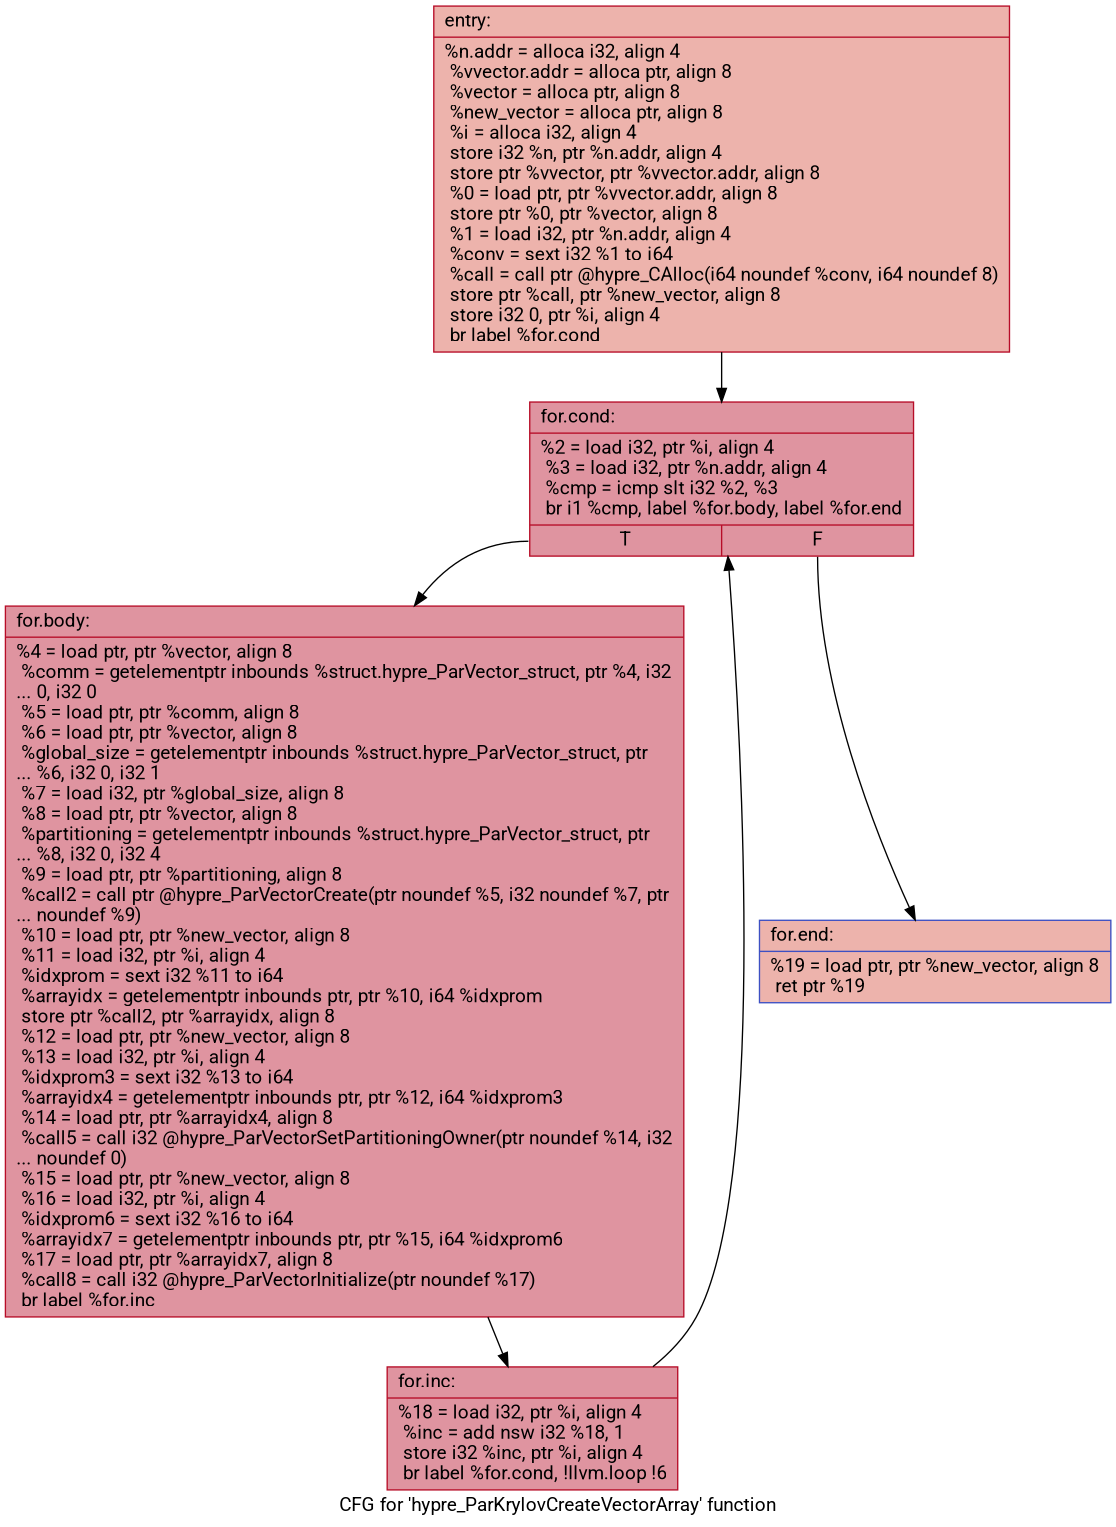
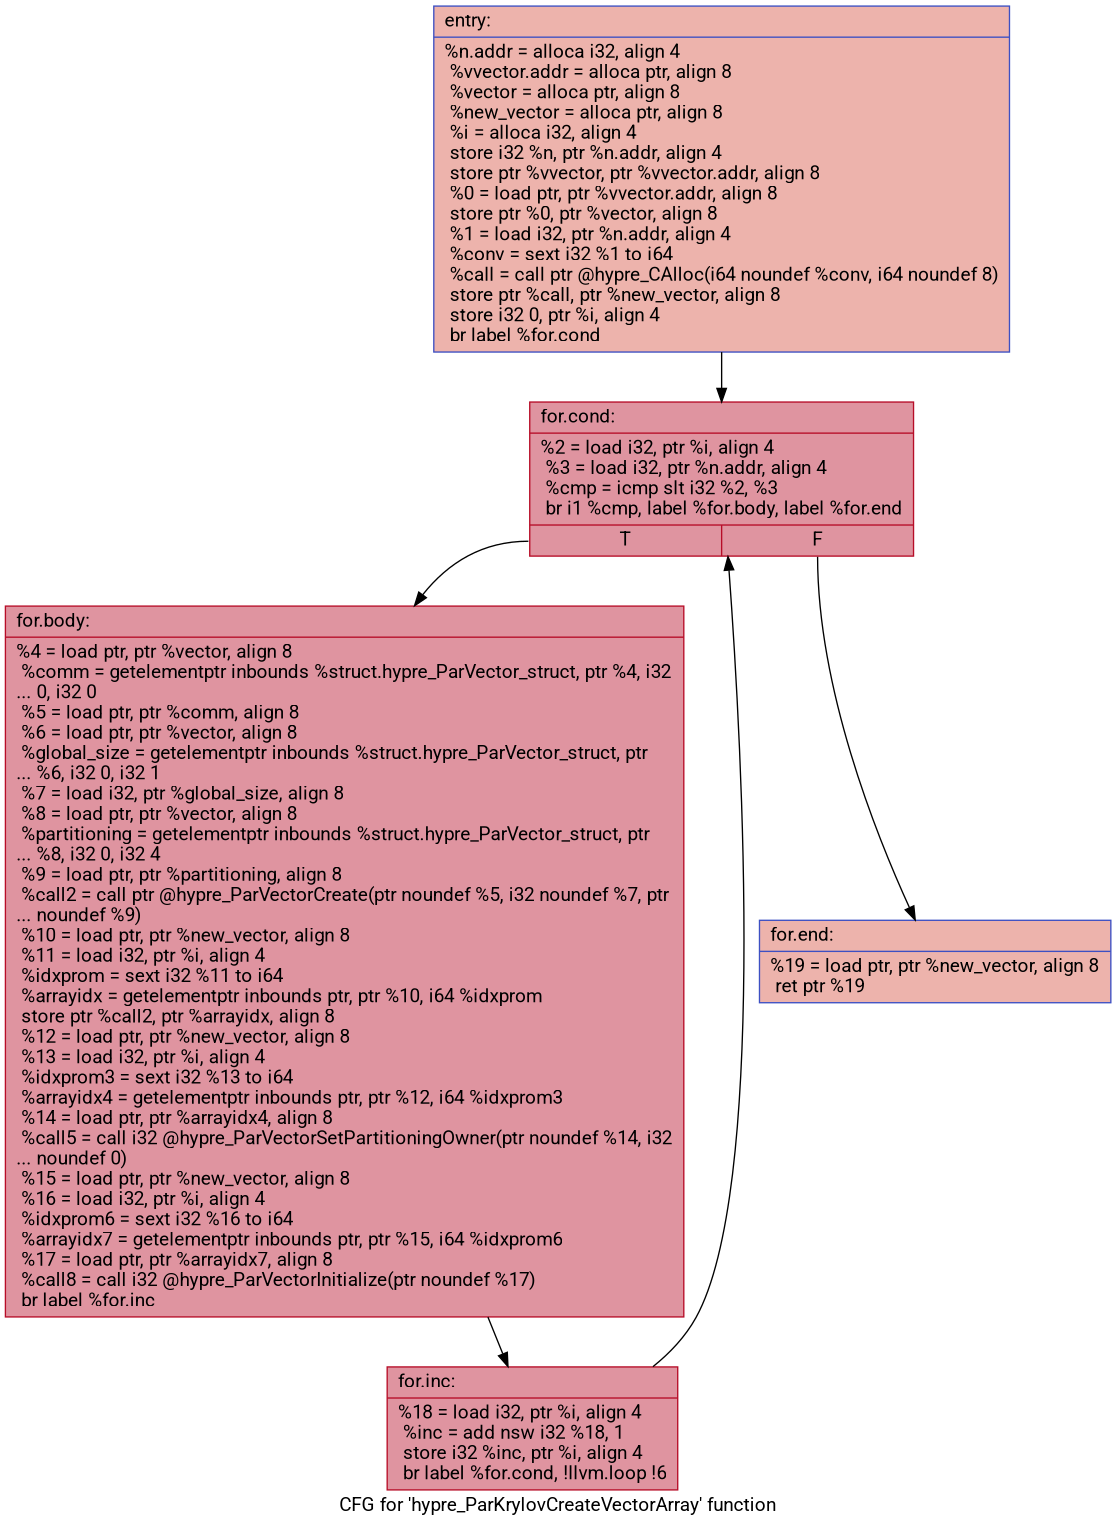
node "entry:": color #b70d28ff -> #3d50c3ff
